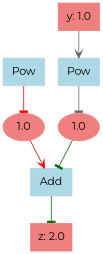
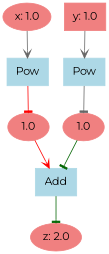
node "x: 1.0": added
node "z: 2.0": shape box -> ellipse
